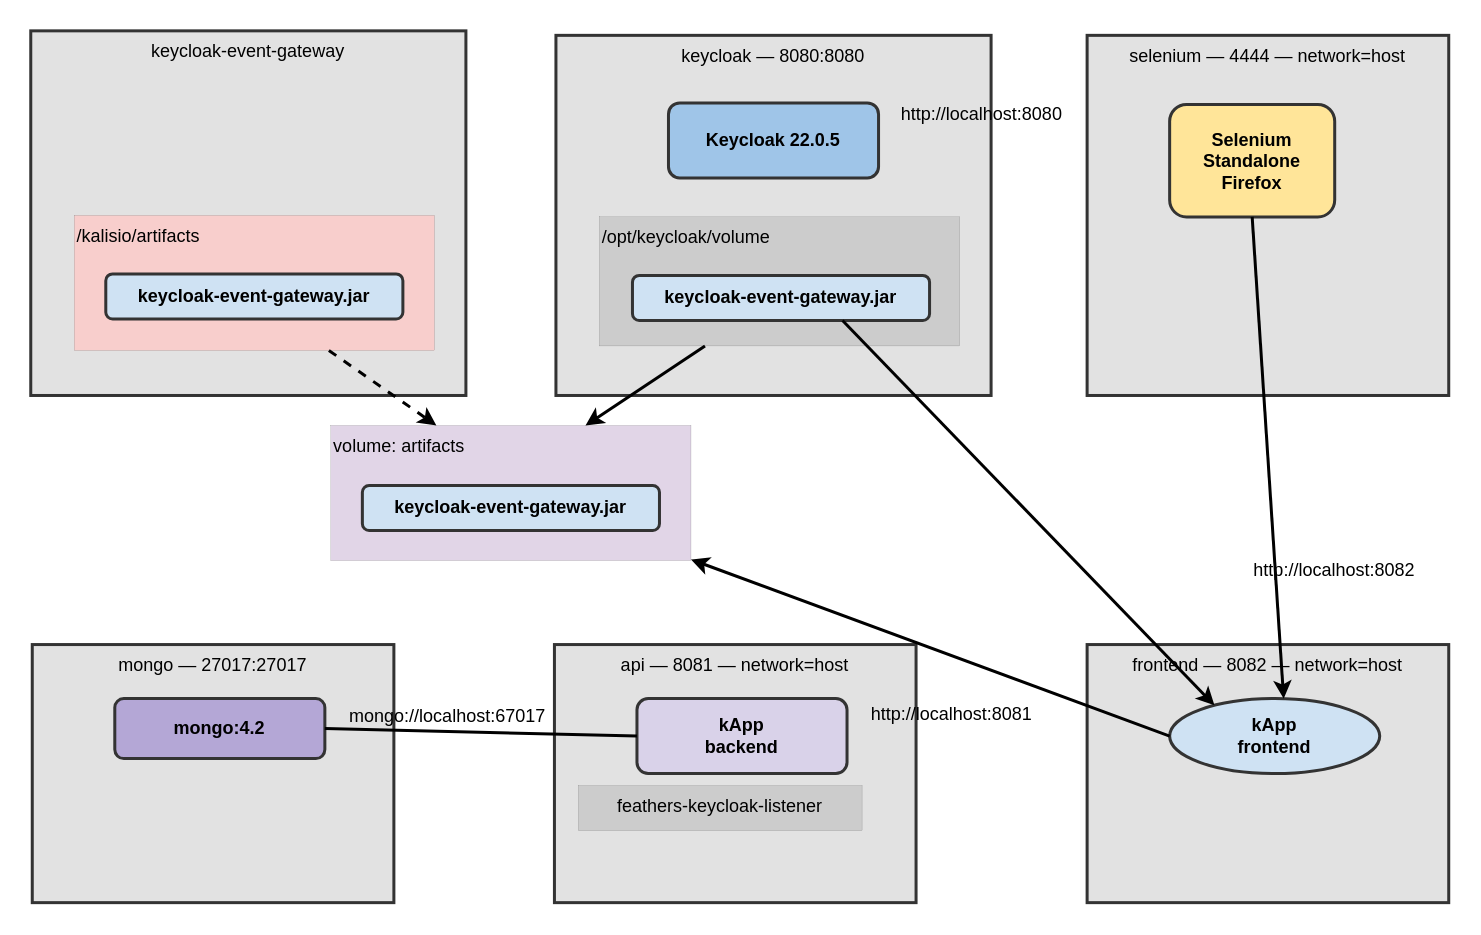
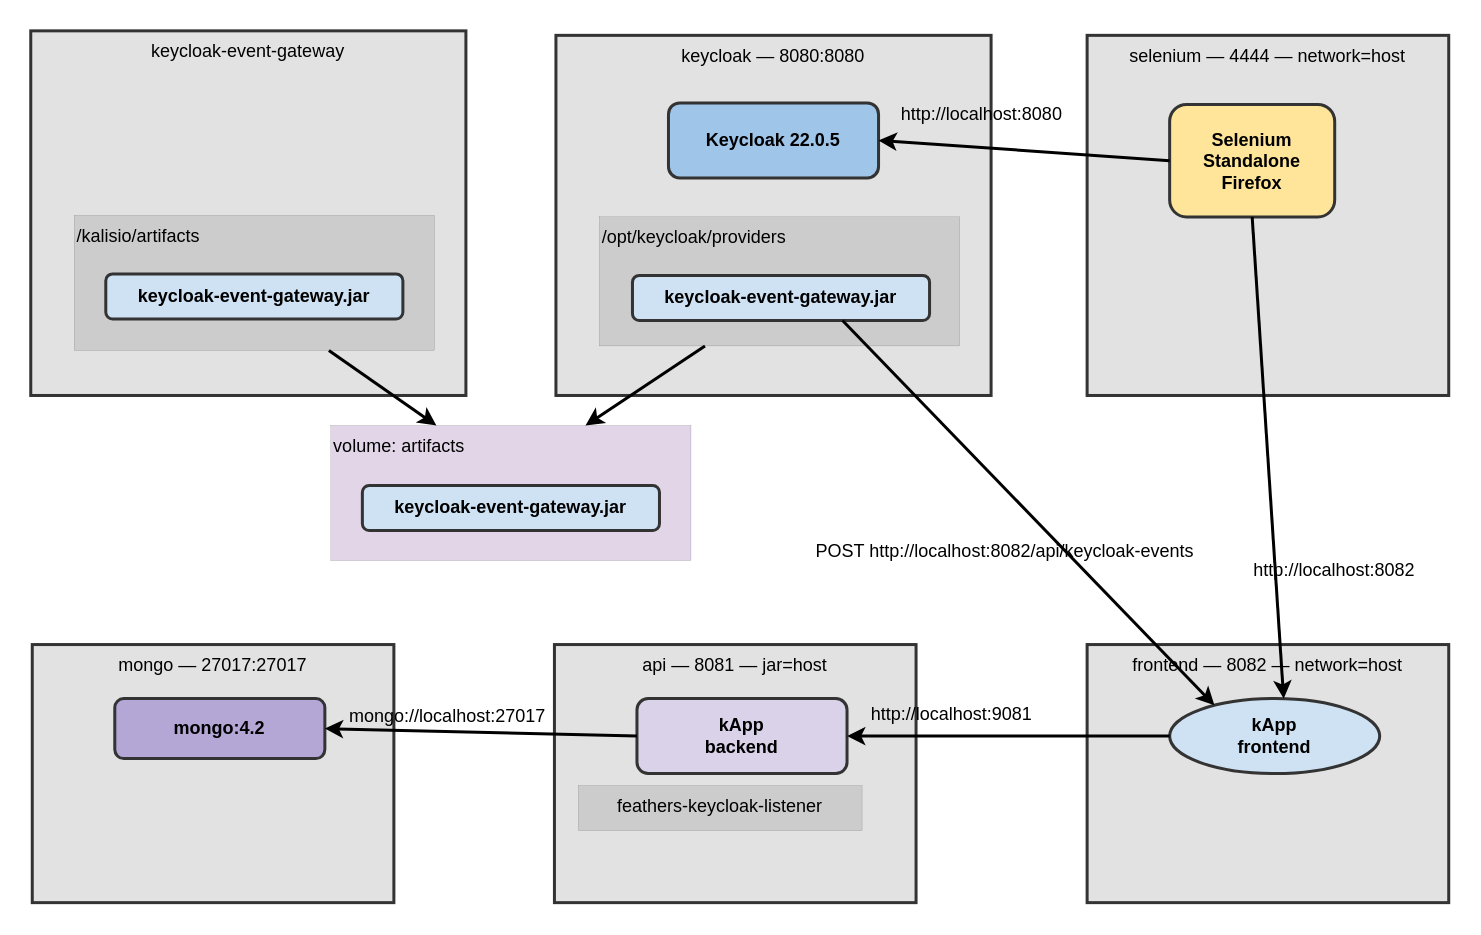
edge "Selenium Standalone Firefox" -> "Keycloak 22.0.5": added
node "/kalisio/artifacts": fillcolor #f8cecc -> #cccccc
node "/opt/keycloak/volume": label "/opt/keycloak/volume" -> "/opt/keycloak/providers"
edge "/kalisio/artifacts" -> "volume: artifacts": style dashed -> solid
node "POST http://localhost:8082/api/keycloak-events": added
edge "kApp frontend" -> "volume: artifacts": now "kApp frontend" -> "kApp backend"
node "api — 8081 — network=host": label "api — 8081 — network=host" -> "api — 8081 — jar=host"
node "http://localhost:8081": label "http://localhost:8081" -> "http://localhost:9081"
node "mongo://localhost:67017": label "mongo://localhost:67017" -> "mongo://localhost:27017"
edge "mongo:4.2" -- "kApp backend": arrowhead none -> classic
